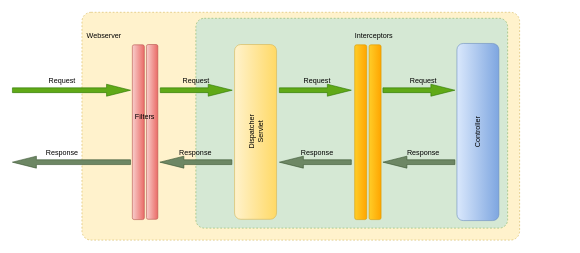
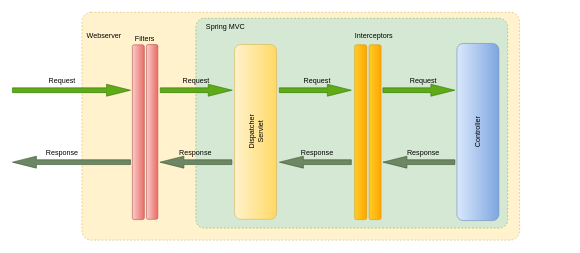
node "Spring MVC": added
node "Filters": moved (145, 117) -> (145, 39)
